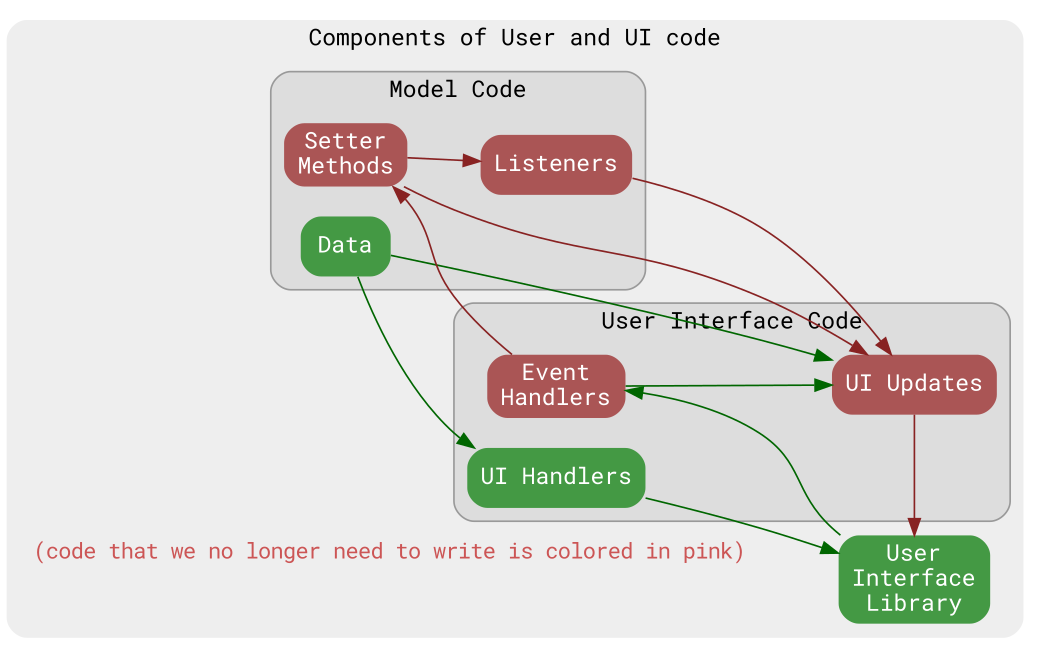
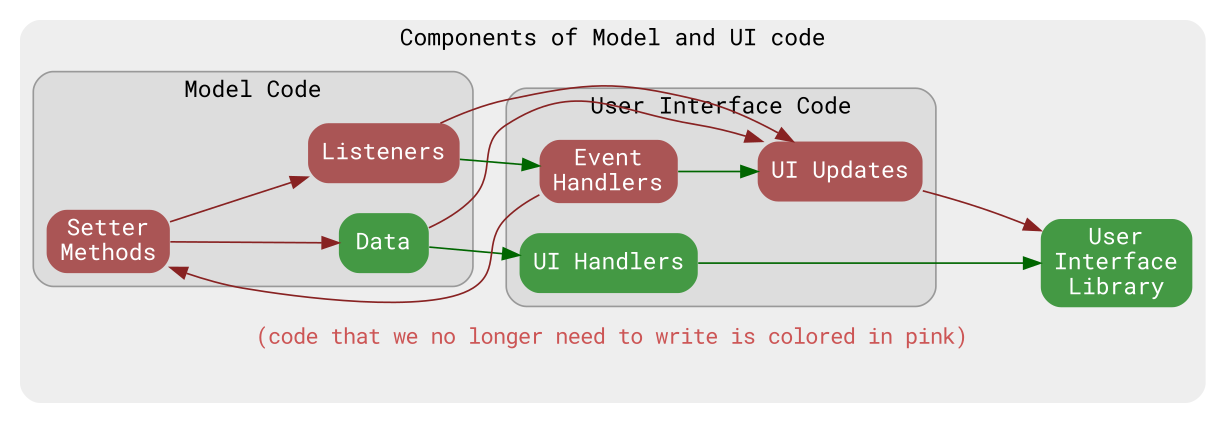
cluster "Components of User and UI code": label "Components of User and UI code" -> "Components of Model and UI code"
edge "Setter Methods" -> "UI Updates": now "Setter Methods" -> "Data"
edge "Data" -> "UI Updates": color #006600 -> #882222
edge "User Interface Library" -> "Event Handlers": now "Listeners" -> "Event Handlers"
